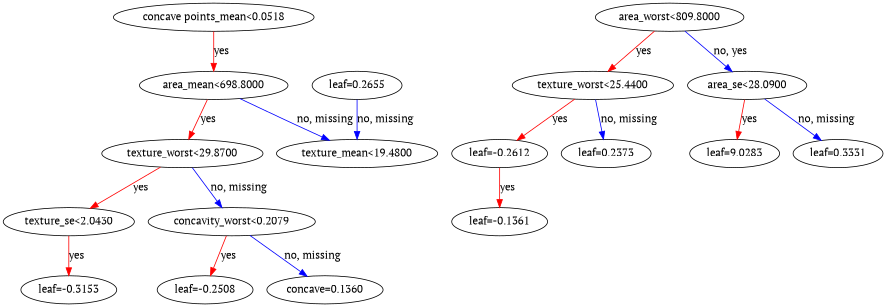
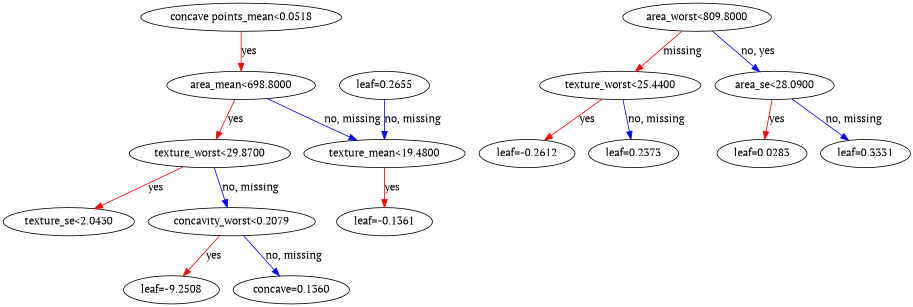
edge "area_worst<809.8000" -> "texture_worst<25.4400": label "yes" -> "missing"
node "leaf=9.0283": label "leaf=9.0283" -> "leaf=0.0283"
edge "leaf=-0.2612" -> "leaf=-0.1361": now "texture_mean<19.4800" -> "leaf=-0.1361"
node "leaf=-0.3153": removed
node "leaf=-0.2508": label "leaf=-0.2508" -> "leaf=-9.2508"
